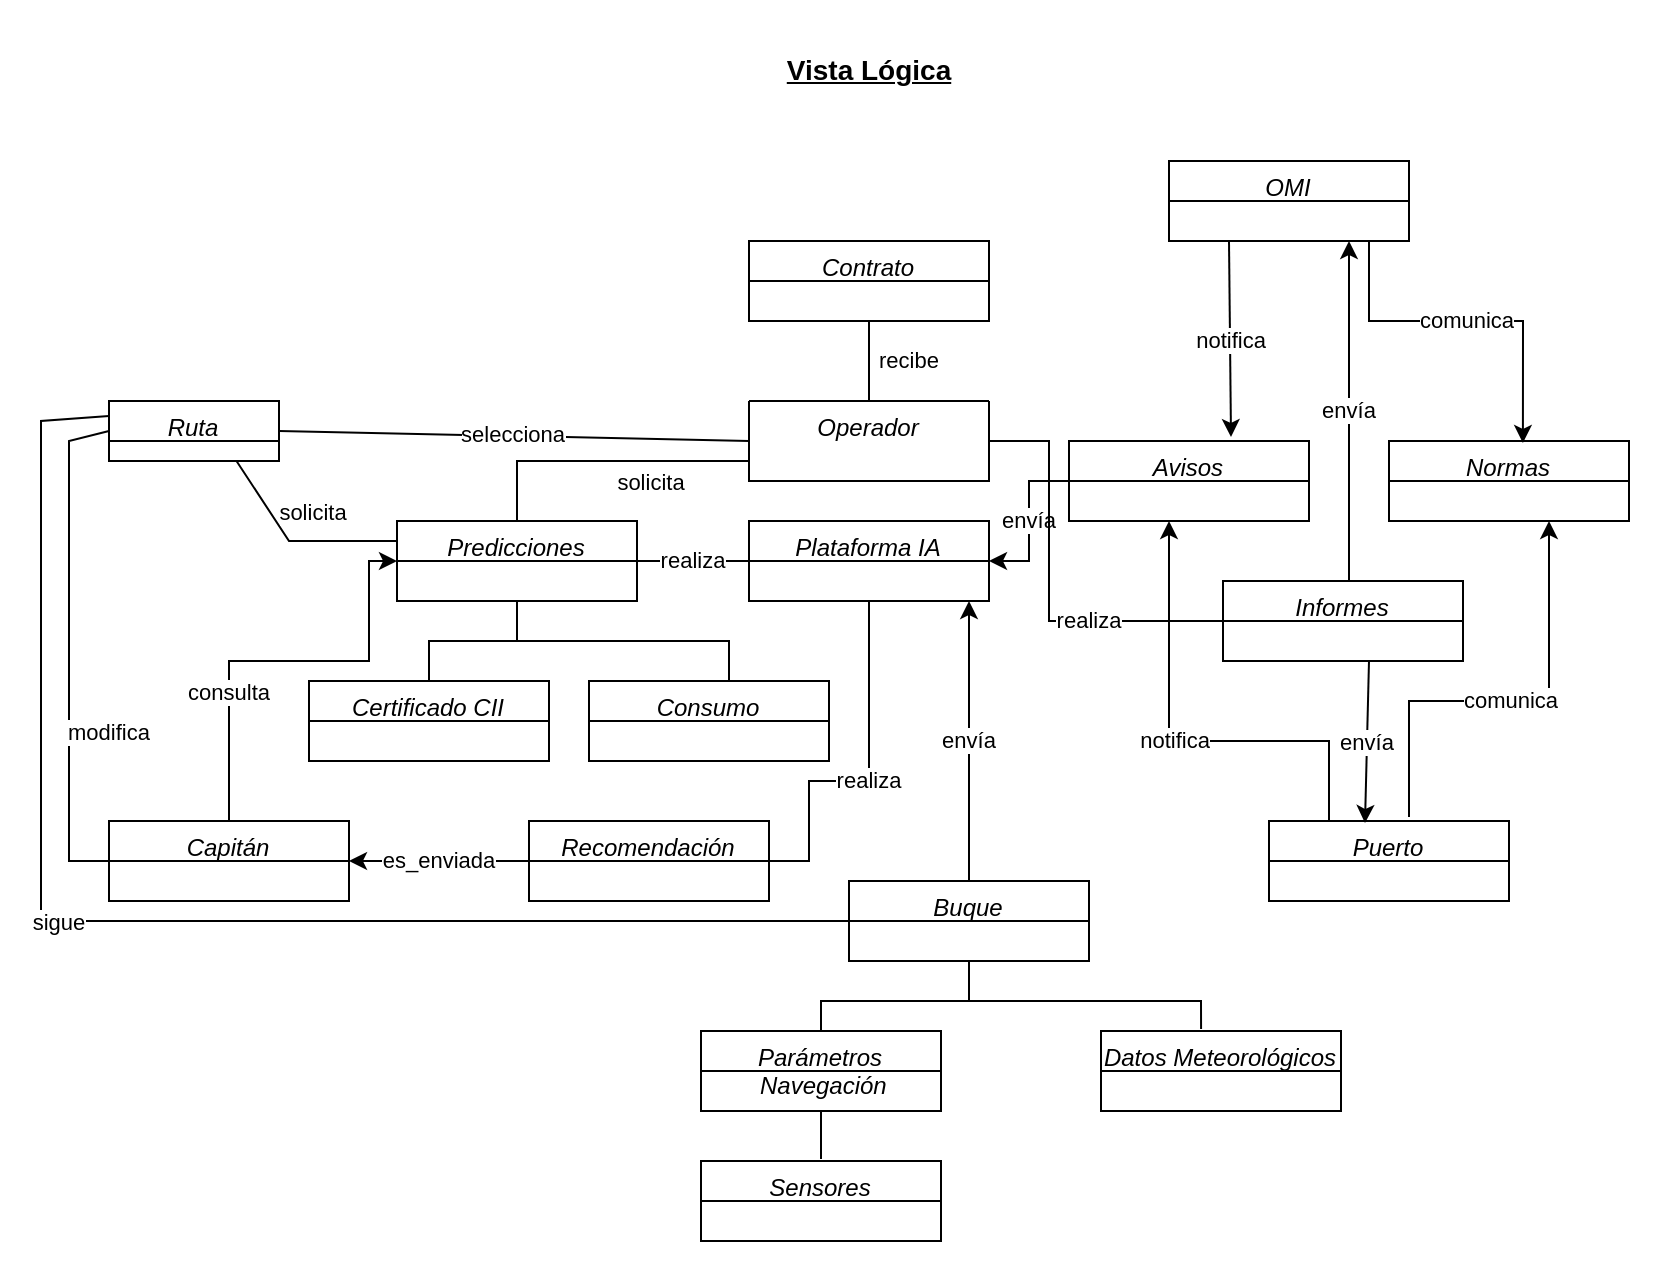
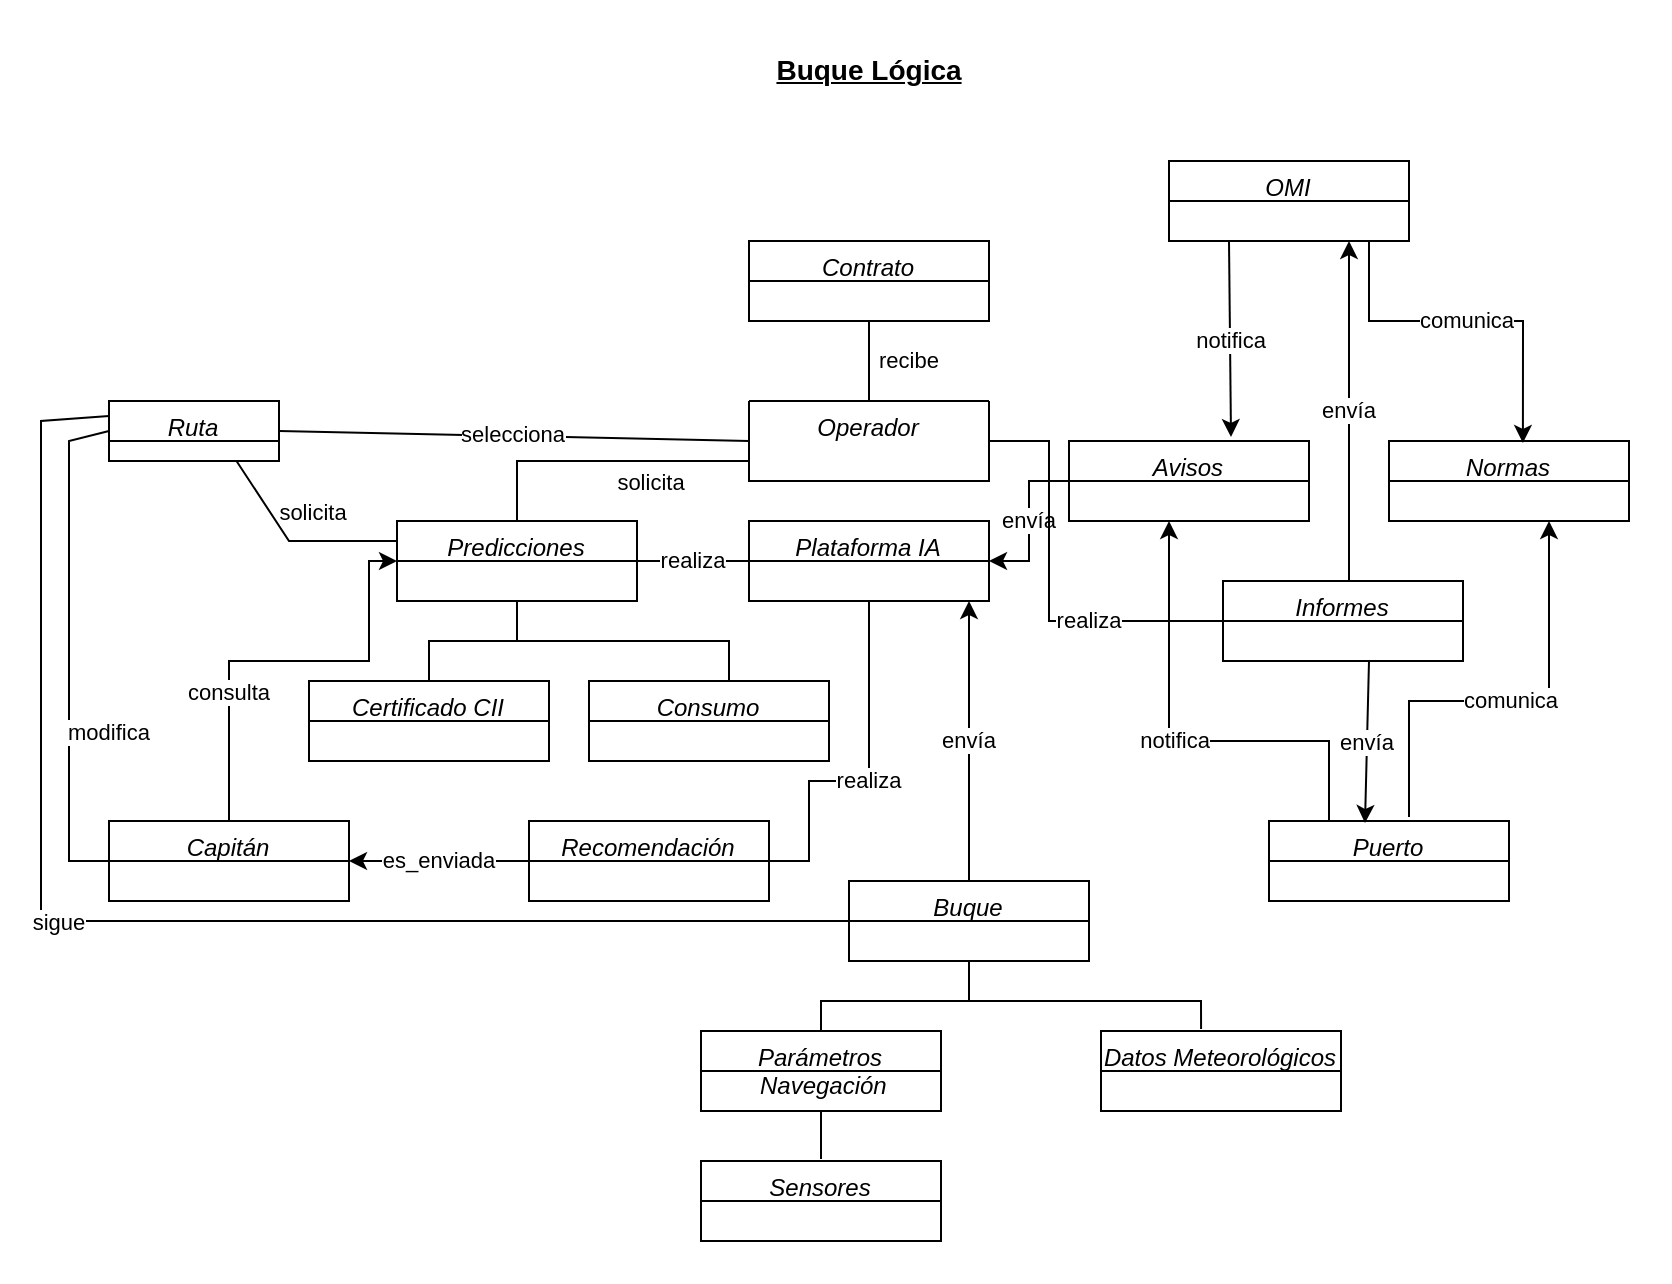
node "Vista Lógica": label "Vista Lógica" -> "Buque Lógica"
